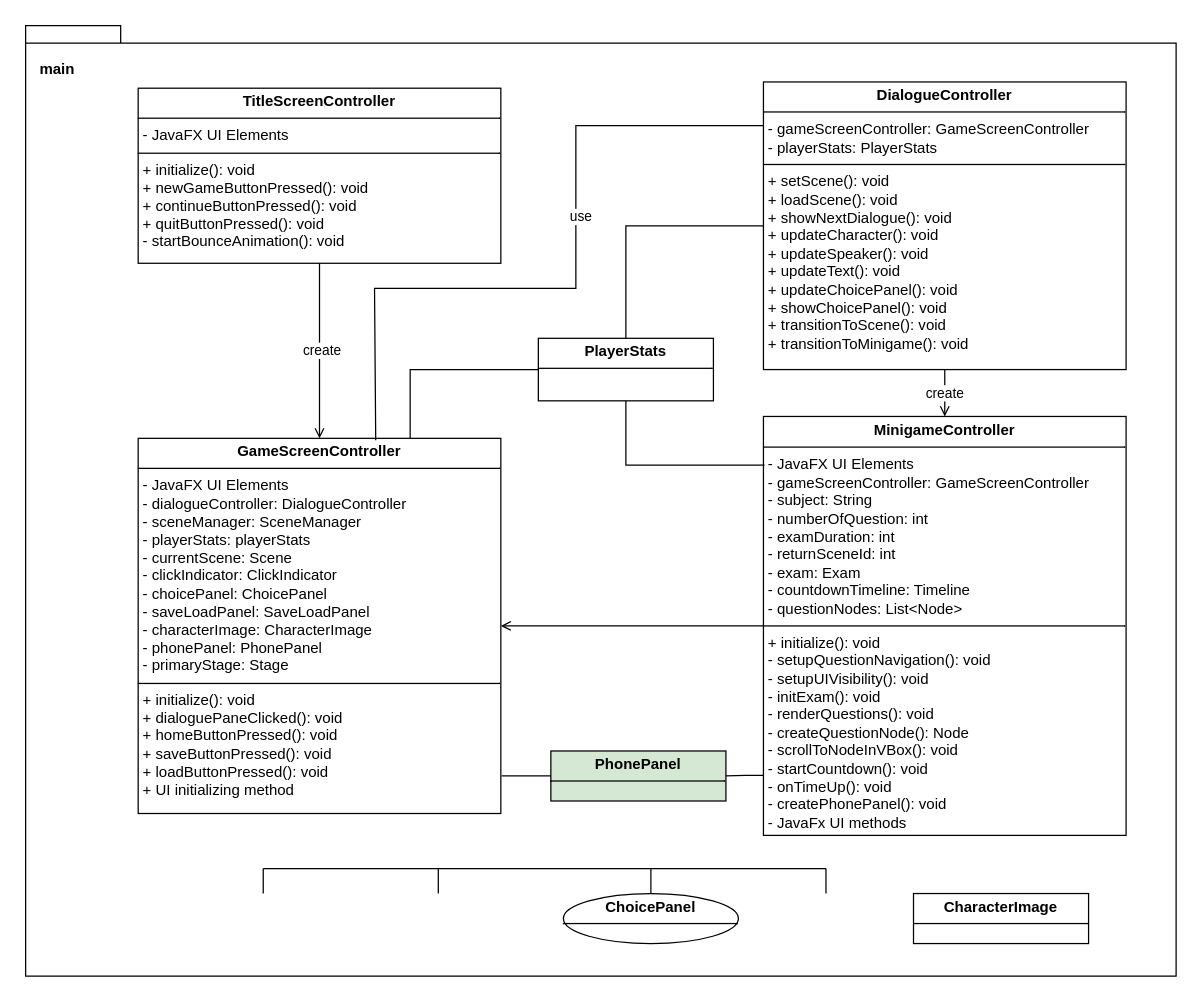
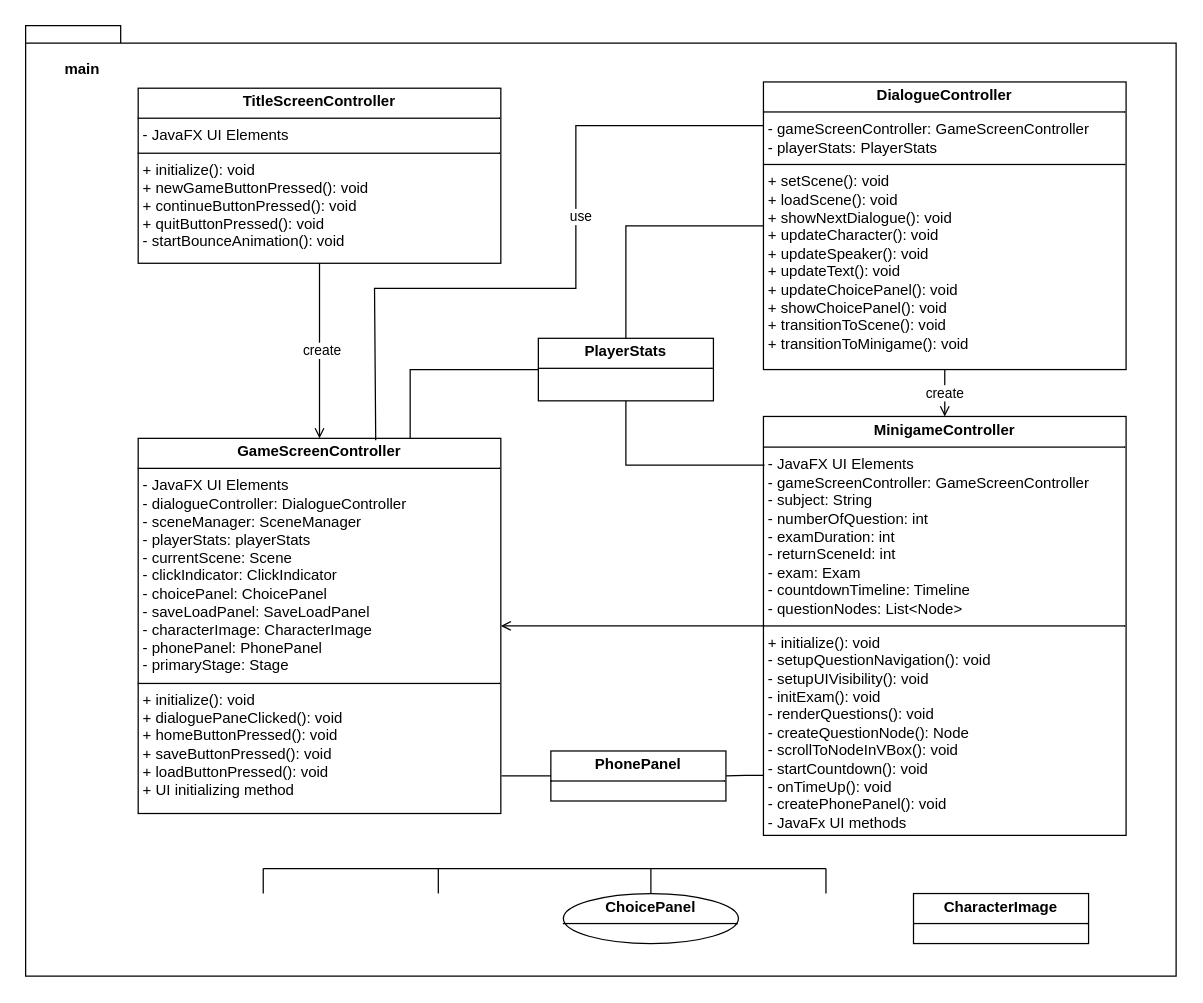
node "main": moved (57, 69) -> (82, 69)
node "PhonePanel": fillcolor #d5e8d4 -> #ffffff
